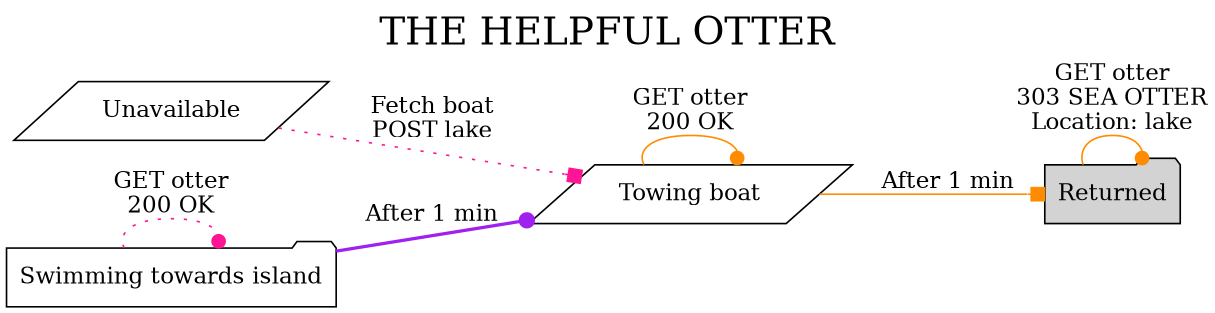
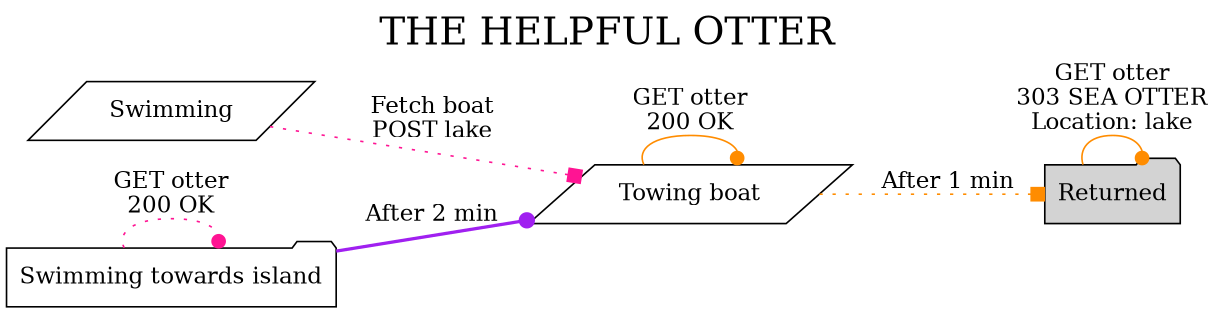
node "Unavailable": label "Unavailable" -> "Swimming"
edge "Towing boat" -> "Returned": style solid -> dotted
edge "Swimming towards island" -> "Towing boat": label "After 1 min" -> "After 2 min"
